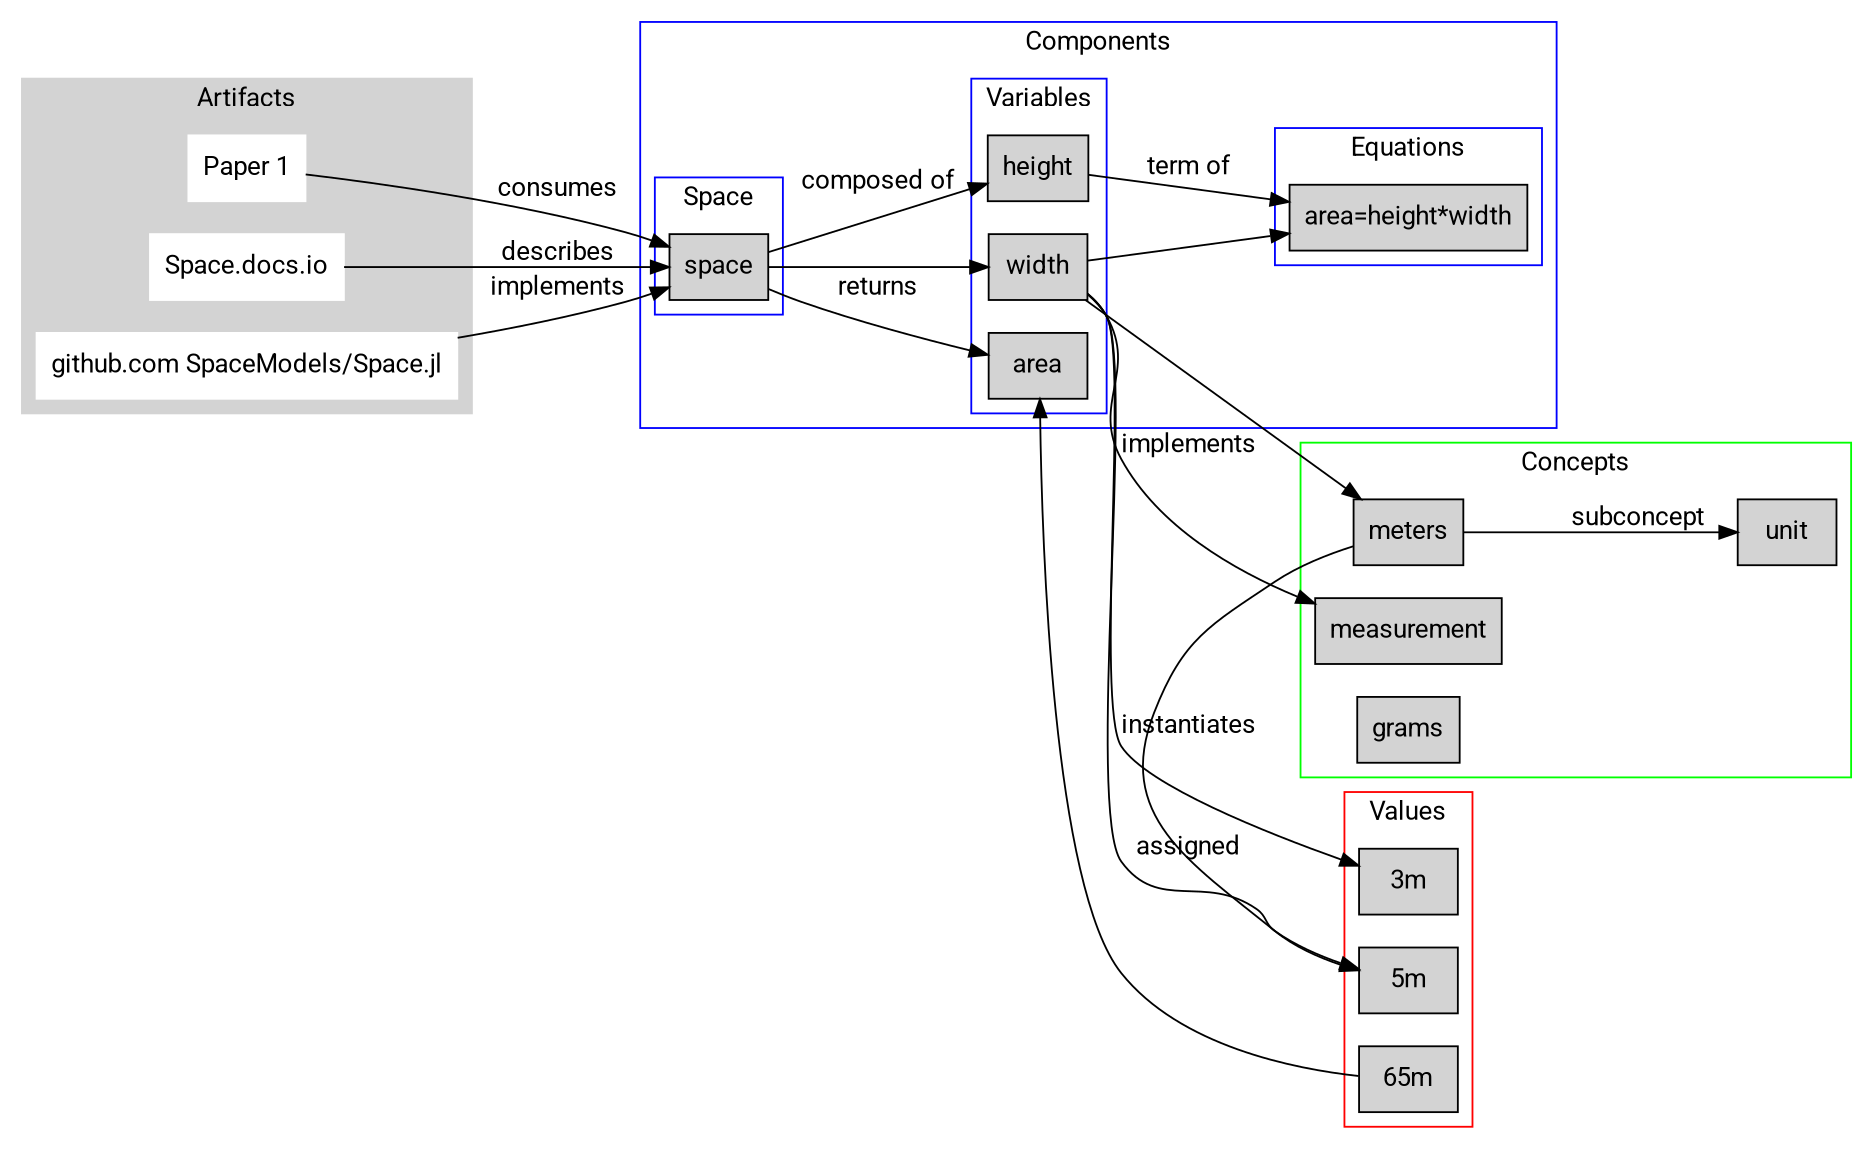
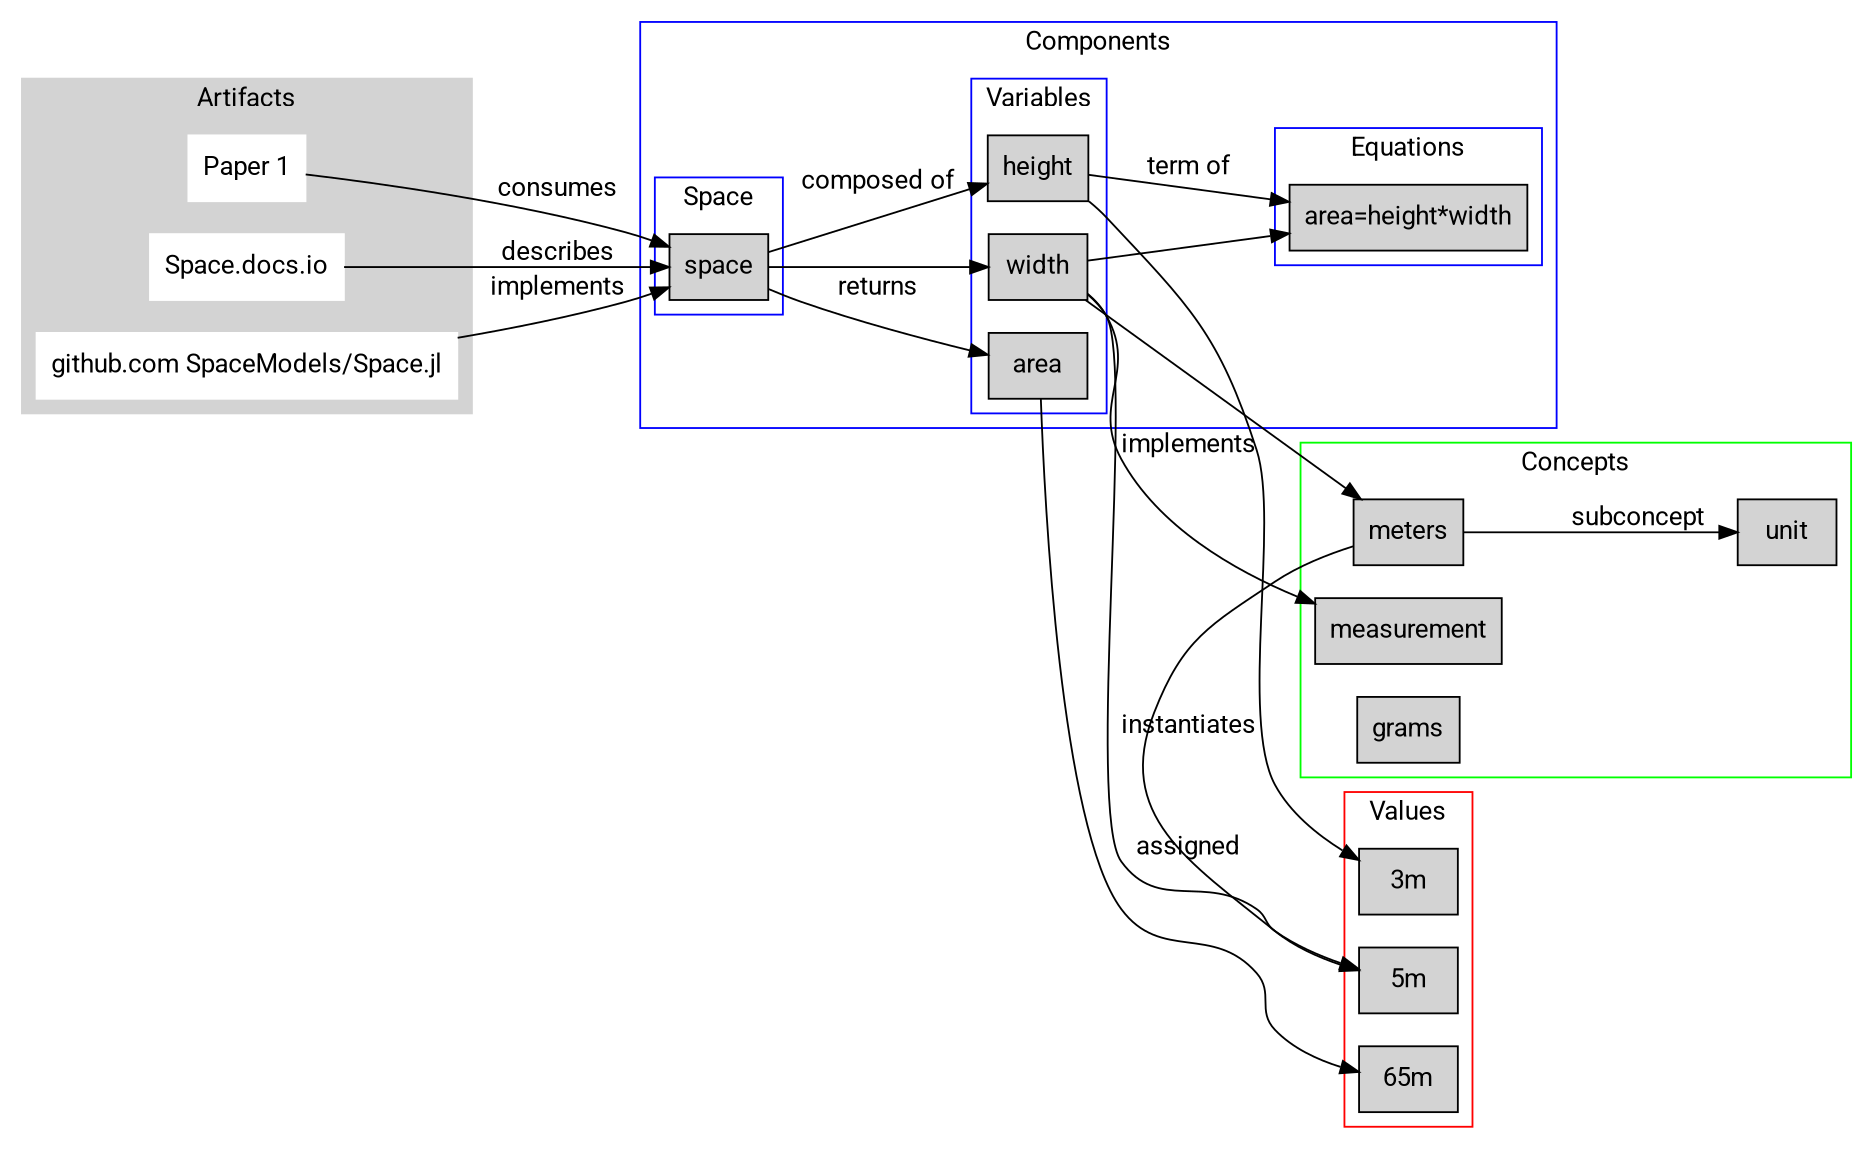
edge "width" -> "3m": now "height" -> "3m"
edge "65m" -> "area": reversed
